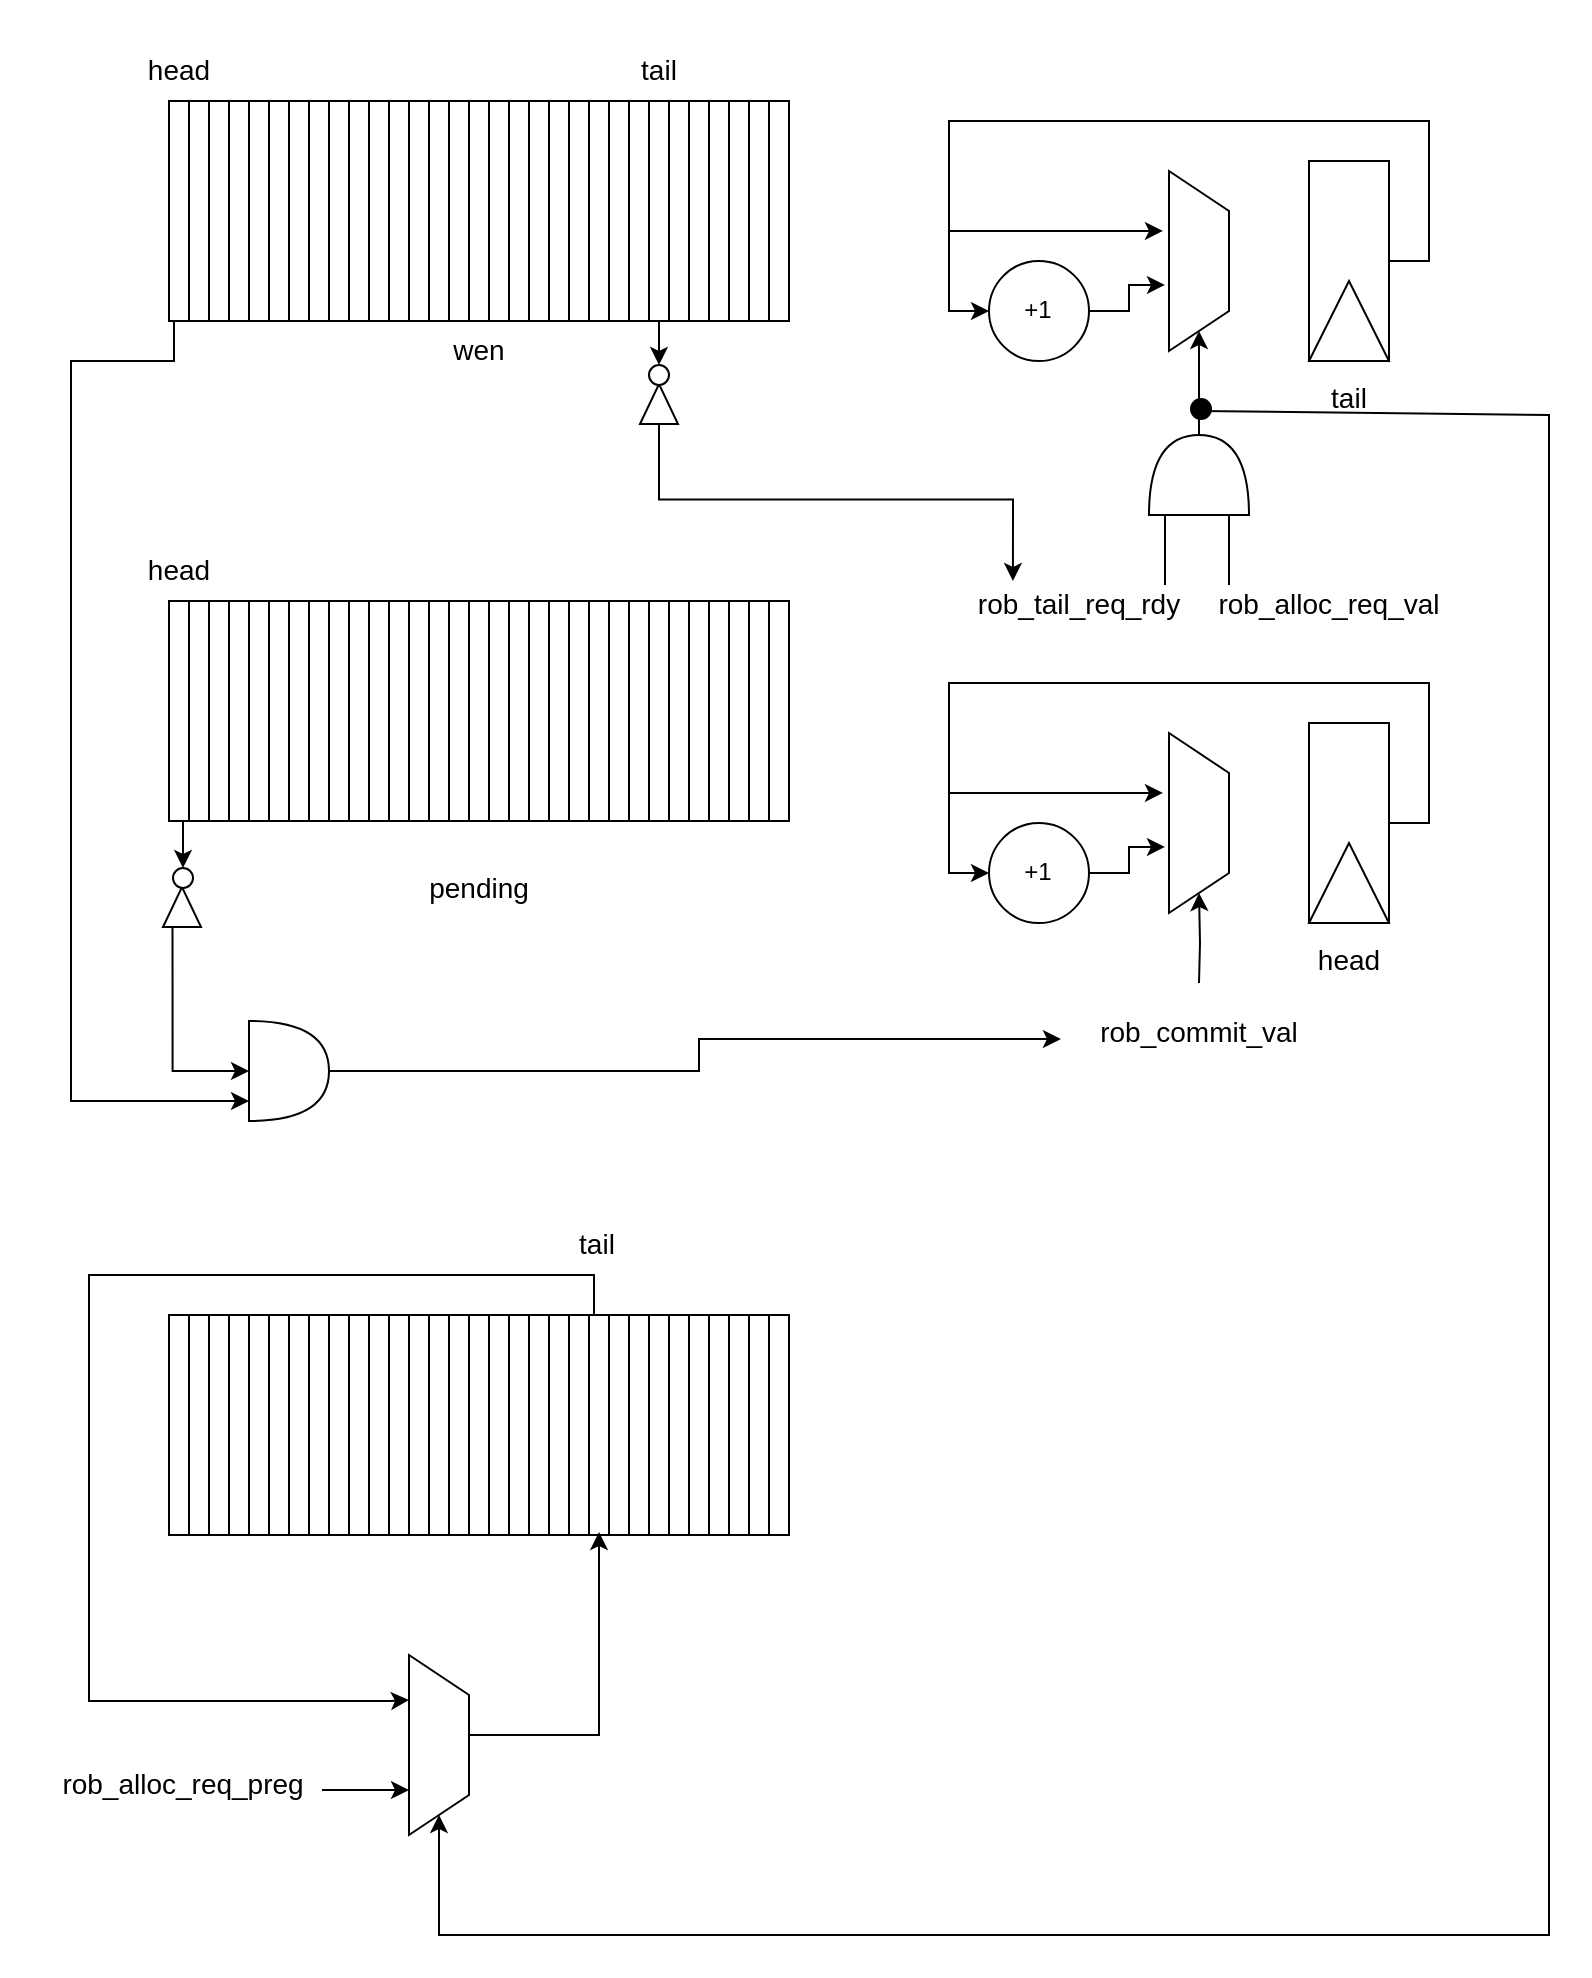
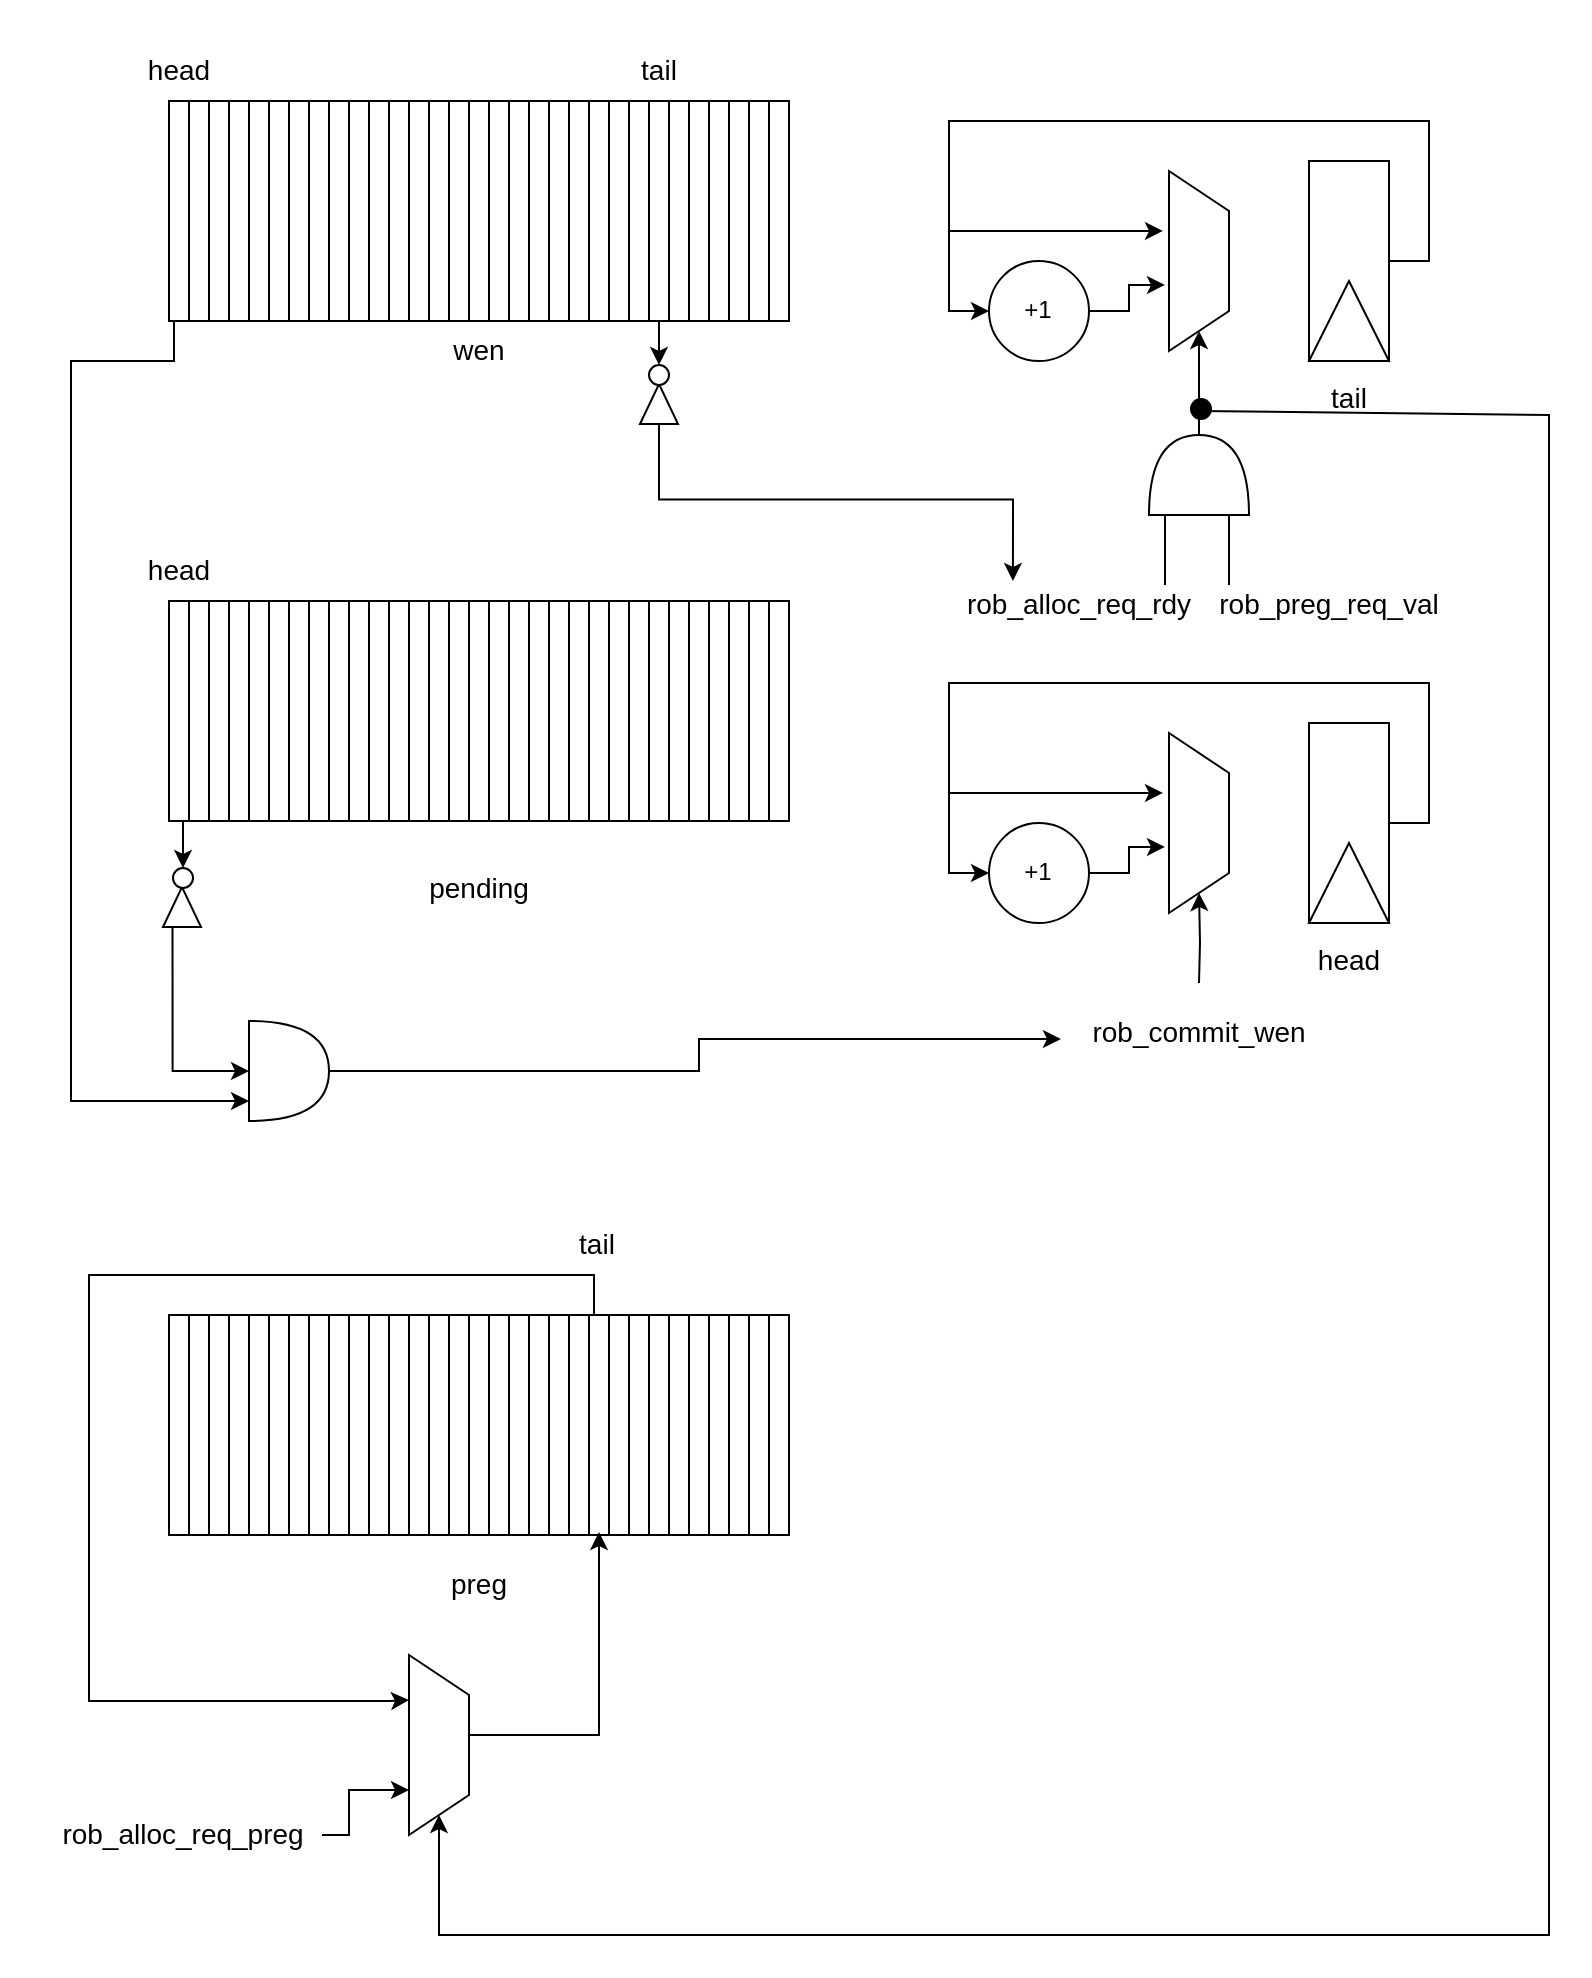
node "rob_tail_req_rdy": label "rob_tail_req_rdy" -> "rob_alloc_req_rdy"
node "rob_alloc_req_val": label "rob_alloc_req_val" -> "rob_preg_req_val"
node "rob_commit_val": label "rob_commit_val" -> "rob_commit_wen"
node "preg": added
node "rob_alloc_req_preg": moved (182, 1785) -> (182, 1835)
